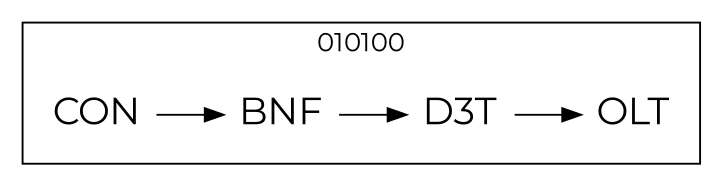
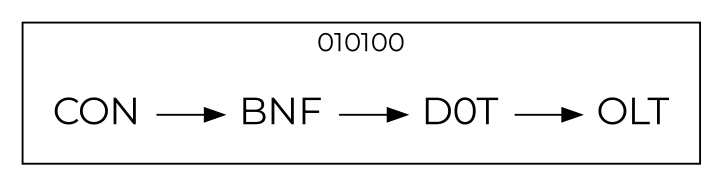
node "D3T": label "D3T" -> "D0T"
